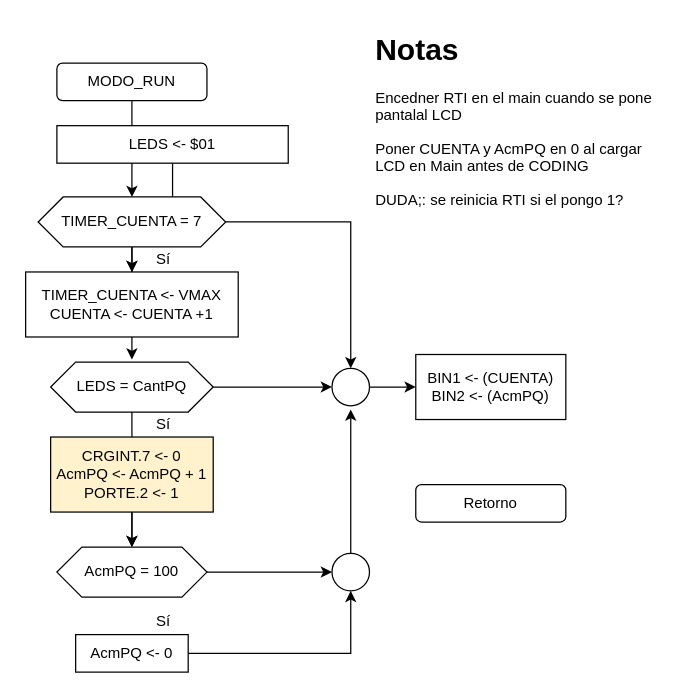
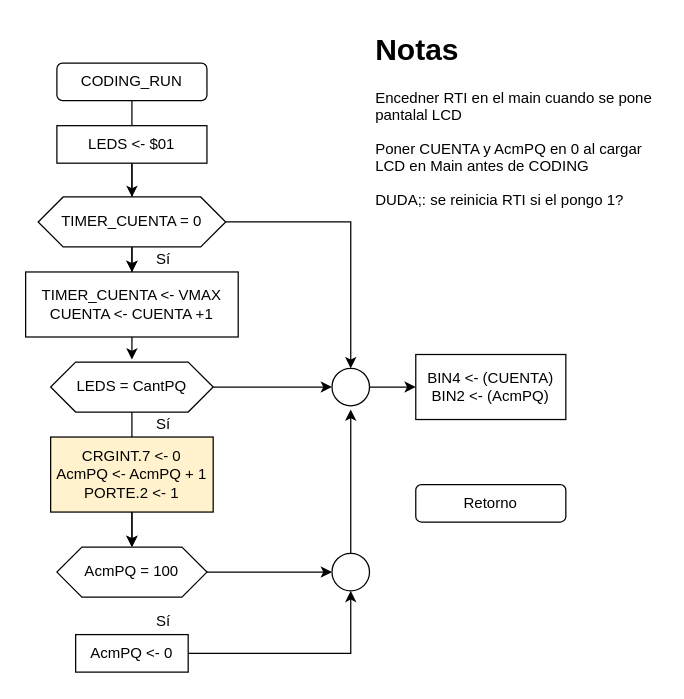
node "MODO_RUN": label "MODO_RUN" -> "CODING_RUN"
node "LEDS <- $01": size 231x38 -> 150x38
node "TIMER_CUENTA = 7": label "TIMER_CUENTA = 7" -> "TIMER_CUENTA = 0"
node "BIN1 <- (CUENTA) BIN2 <- (AcmPQ)": label "BIN1 <- (CUENTA) BIN2 <- (AcmPQ)" -> "BIN4 <- (CUENTA) BIN2 <- (AcmPQ)"
